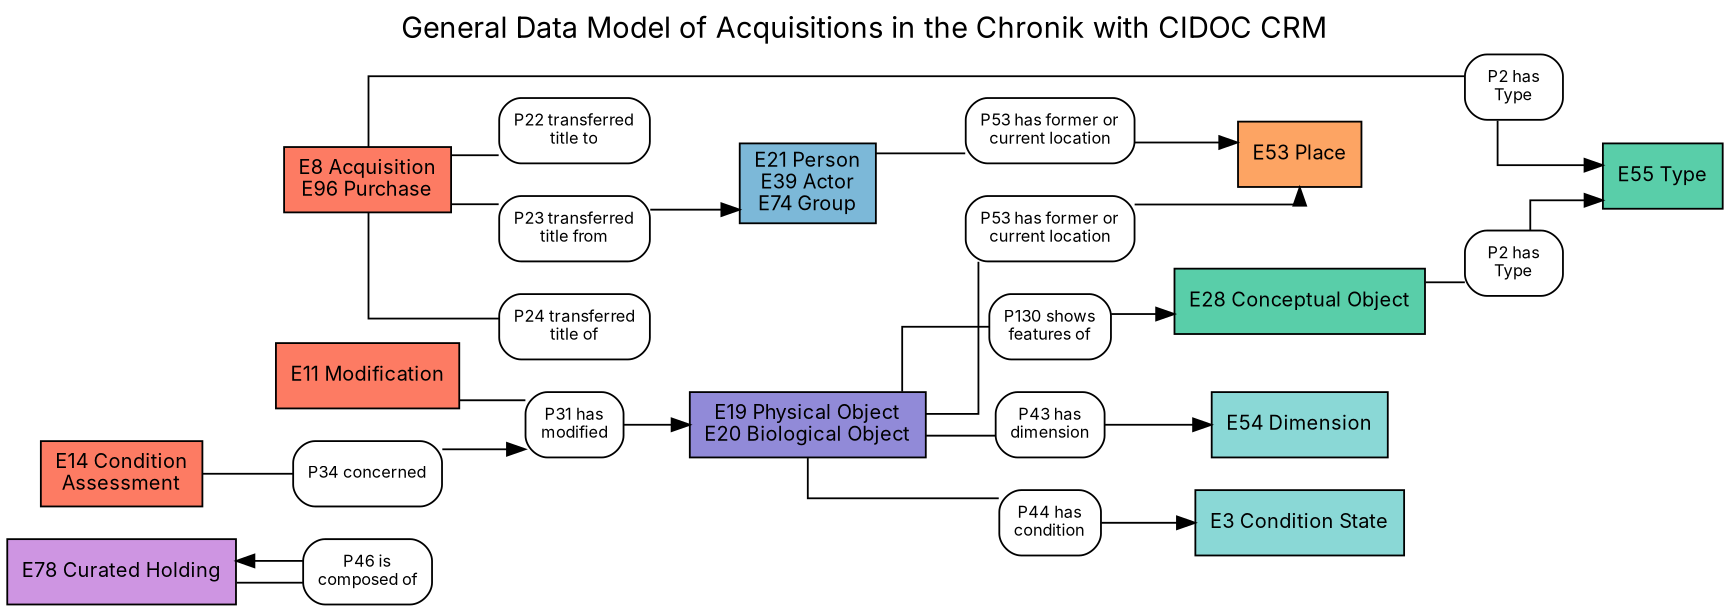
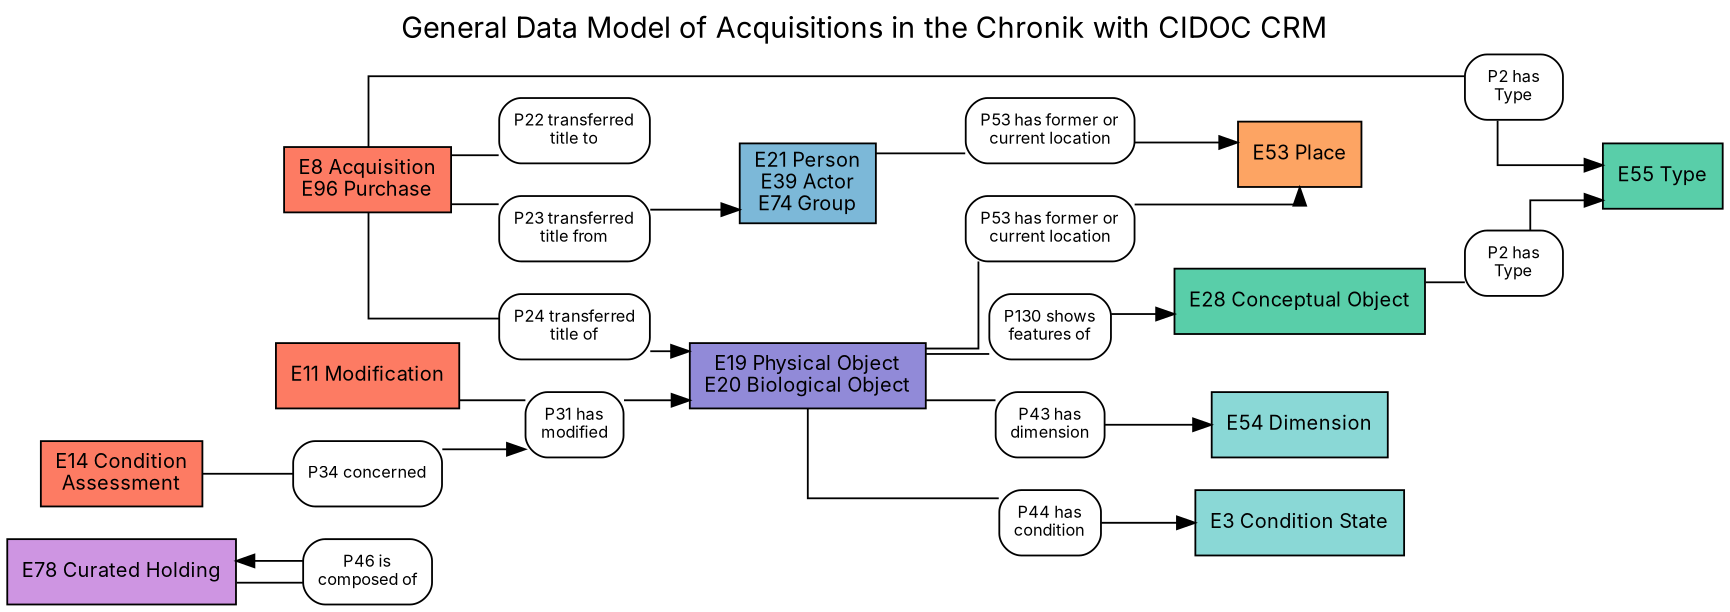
edge "P24 transferred" -> "E19 Physical Object": added
